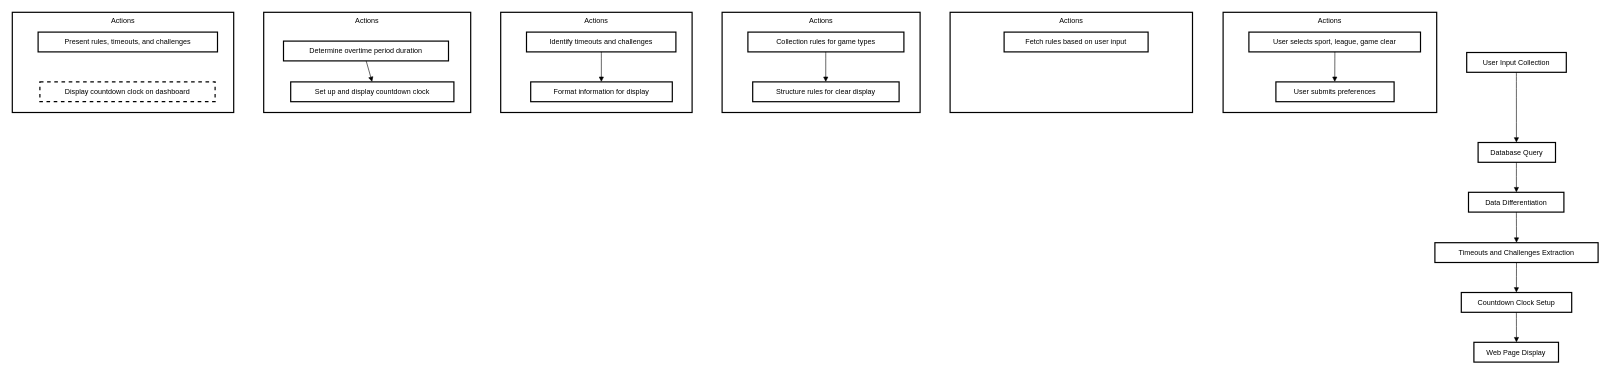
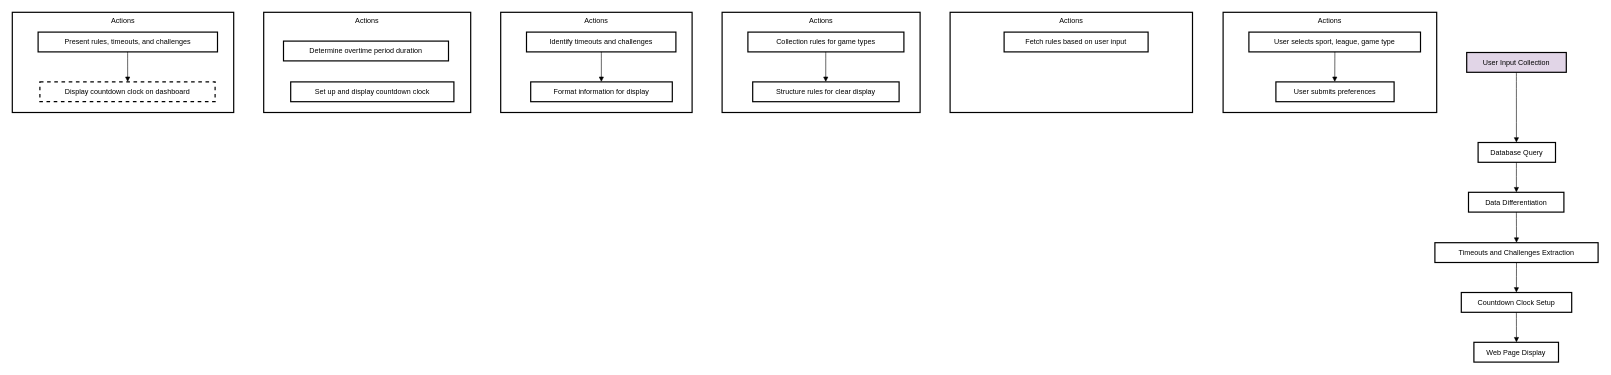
node "User selects sport, league, game clear": label "User selects sport, league, game clear" -> "User selects sport, league, game type"
node "User Input Collection": fillcolor #ffffff -> #e1d5e7
edge "Present rules, timeouts, and challenges" -> "Display countdown clock on dashboard": added
edge "Determine overtime period duration" -> "Set up and display countdown clock": removed
